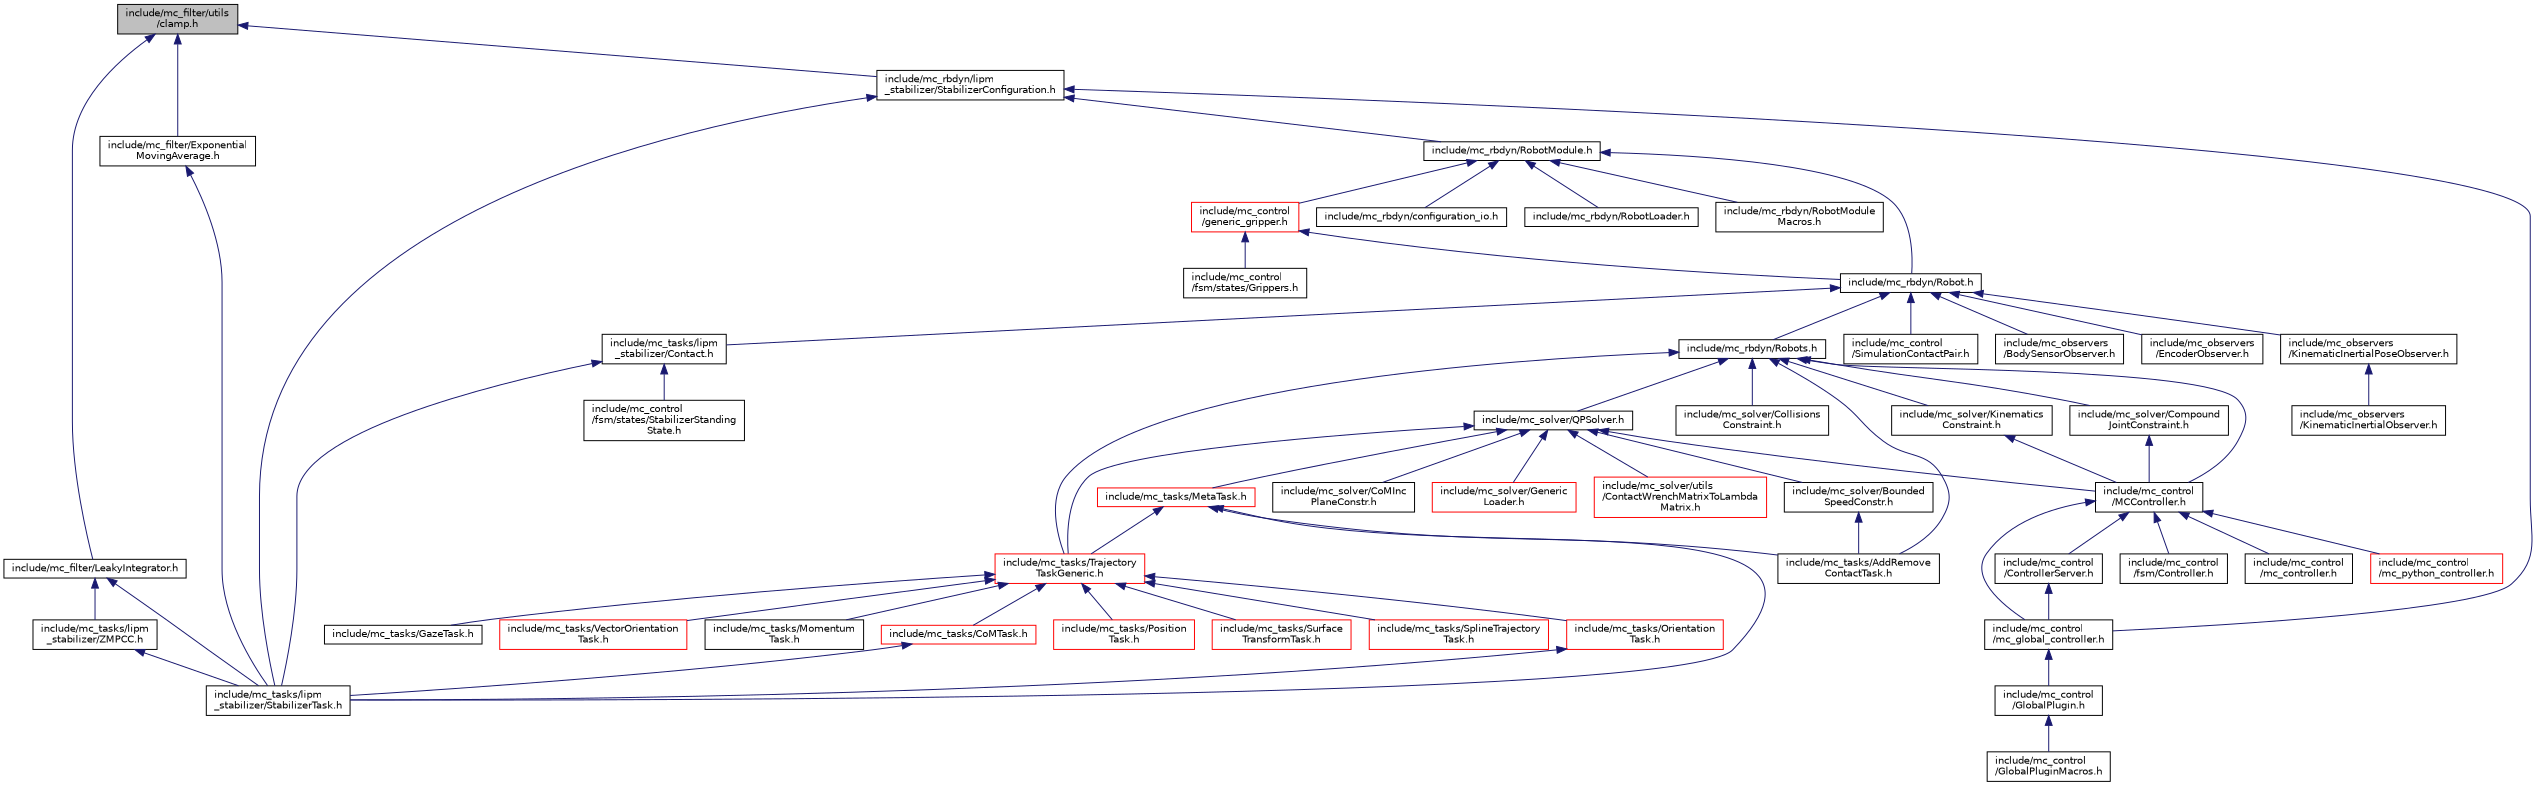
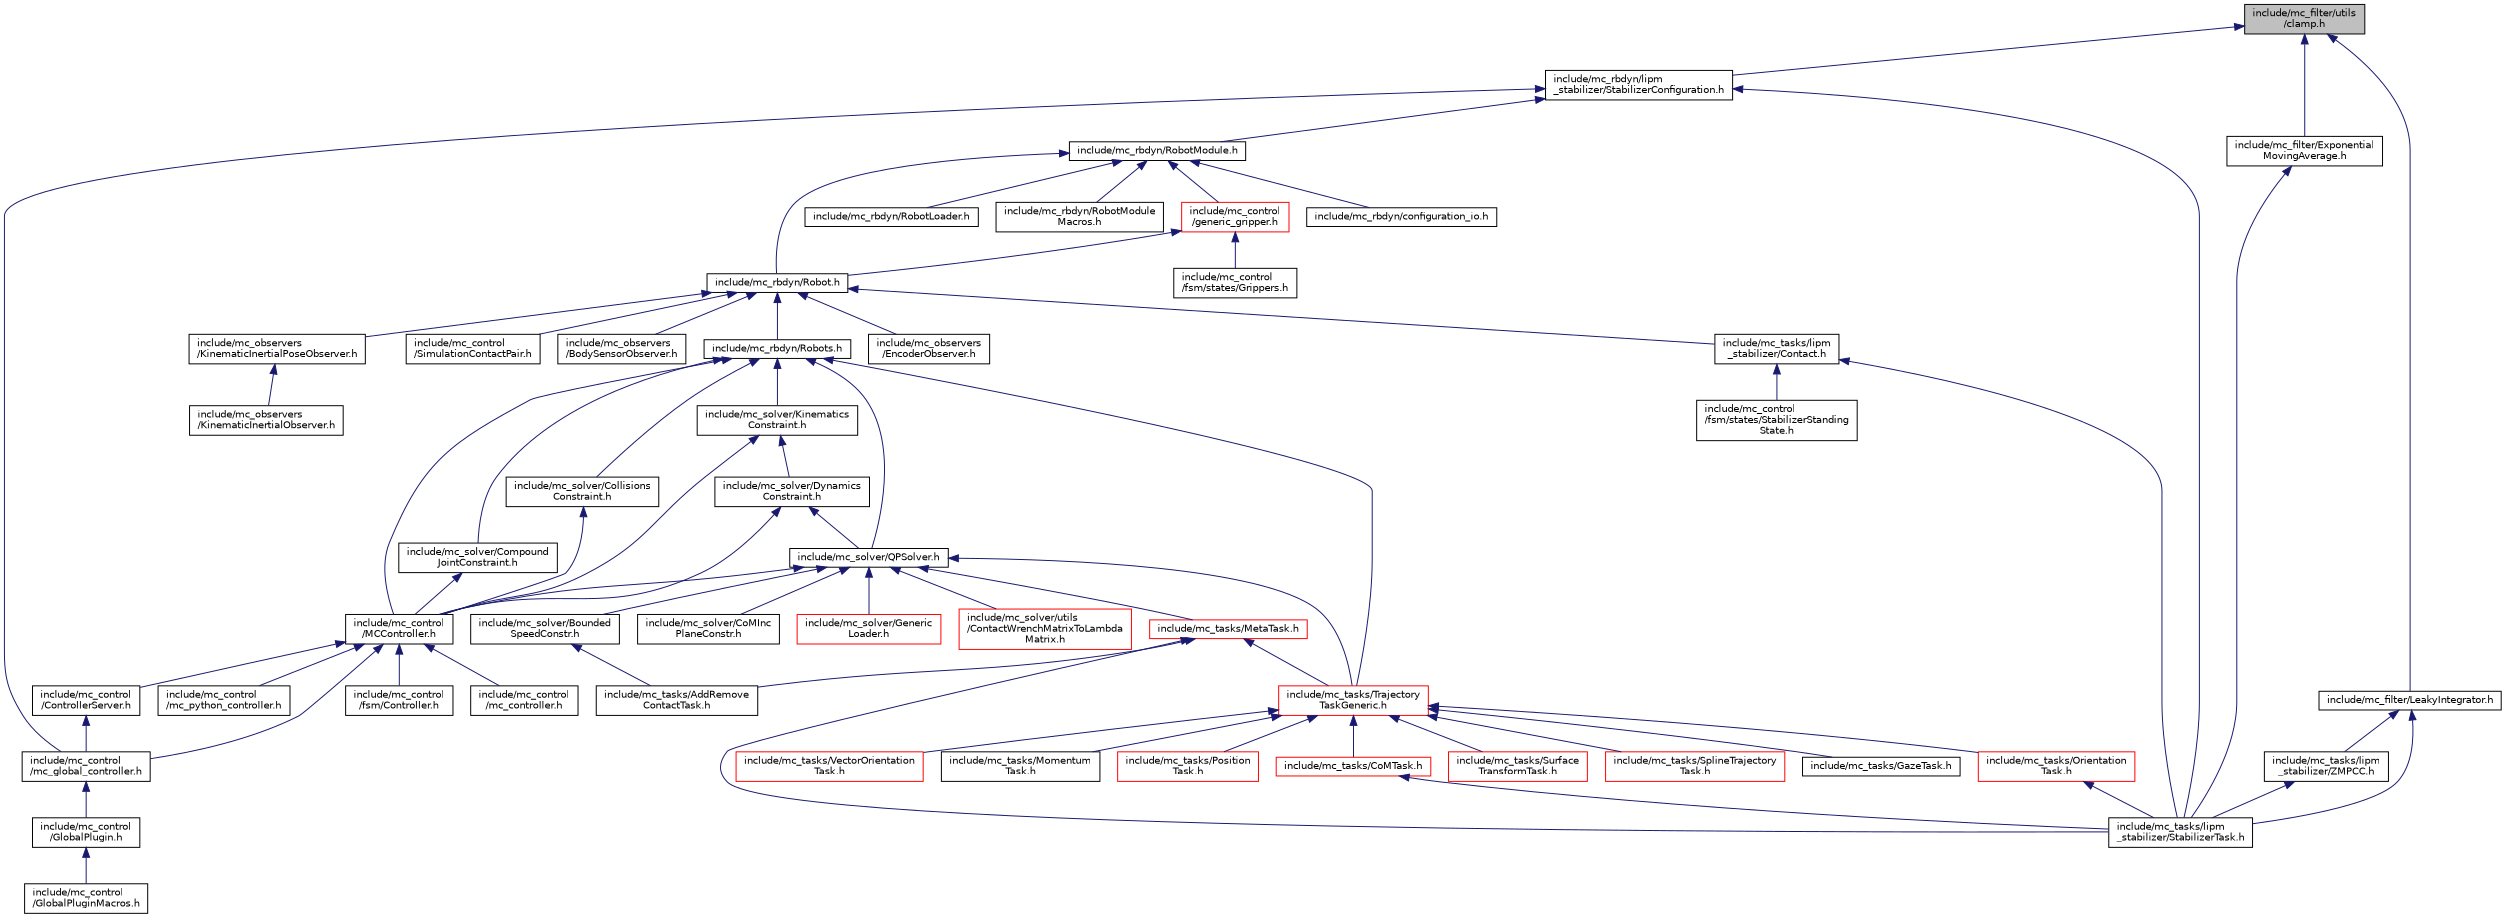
edge "include/mc_tasks/AddRemove ContactTask.h" -> "include/mc_rbdyn/Robots.h": removed
node "include/mc_solver/Dynamics Constraint.h": added
node "include/mc_control /mc_python_controller.h": color red -> black
edge "include/mc_control /MCController.h" -> "include/mc_solver/Collisions Constraint.h": added
